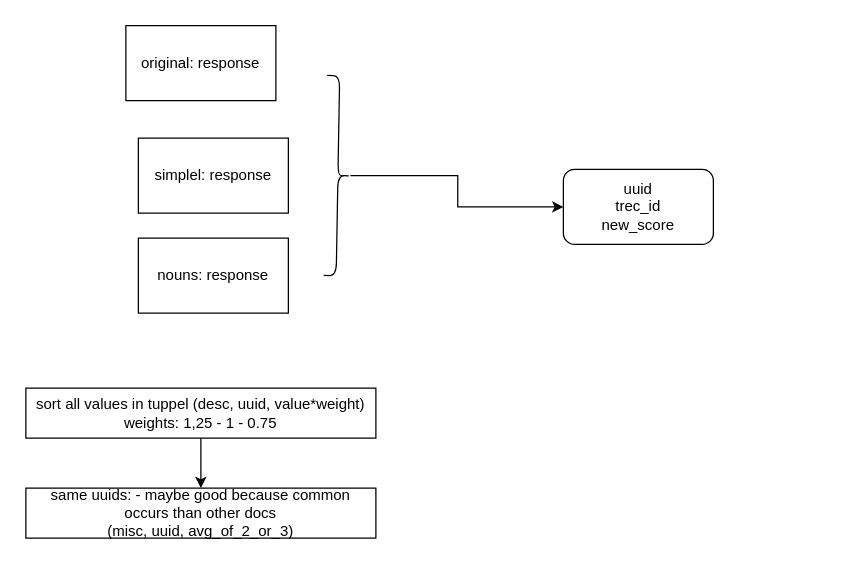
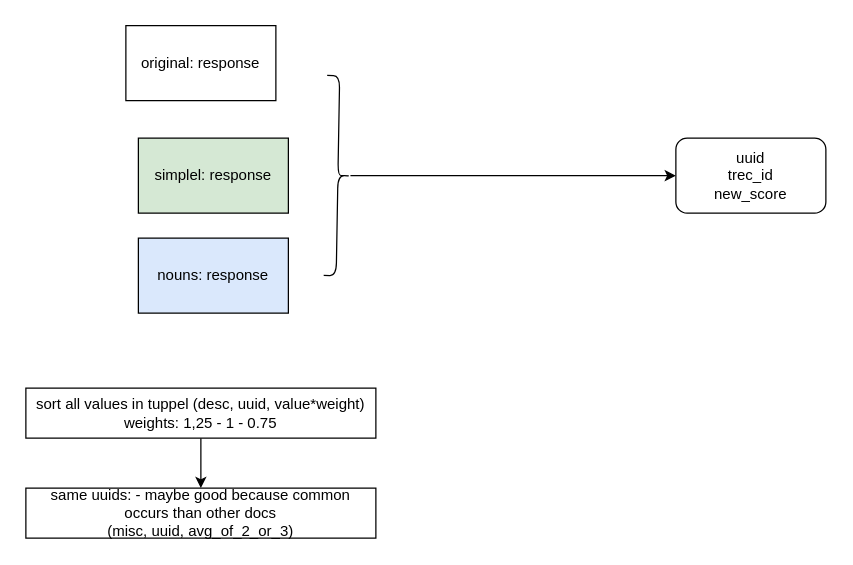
node "simplel: response": fillcolor #ffffff -> #d5e8d4
node "uuid trec_id new_score": moved (638, 207) -> (751, 176)
node "nouns: response": fillcolor #ffffff -> #dae8fc
